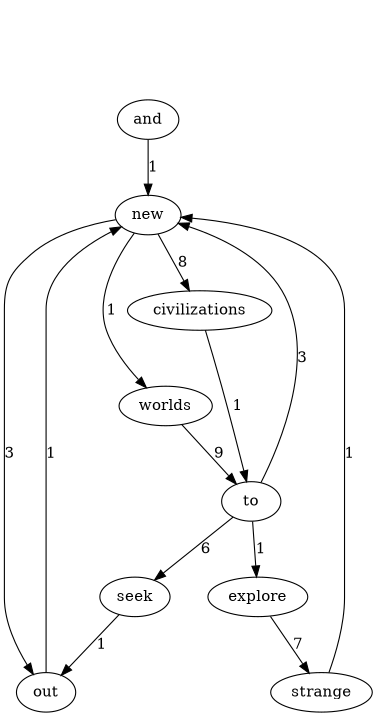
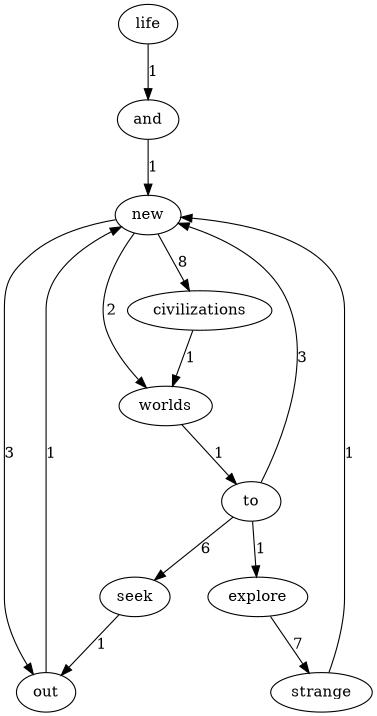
node "life": added
edge "new" -> "worlds": label "1" -> "2"
edge "civilizations" -> "to": now "civilizations" -> "worlds"
edge "worlds" -> "to": label "9" -> "1"
